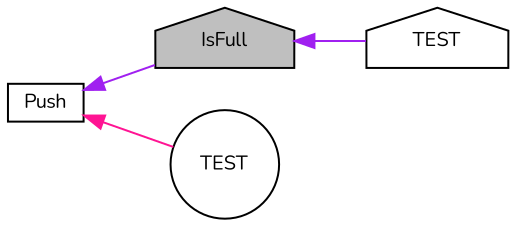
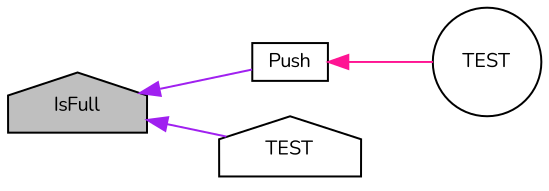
edge "IsFull" -> "Push": reversed
